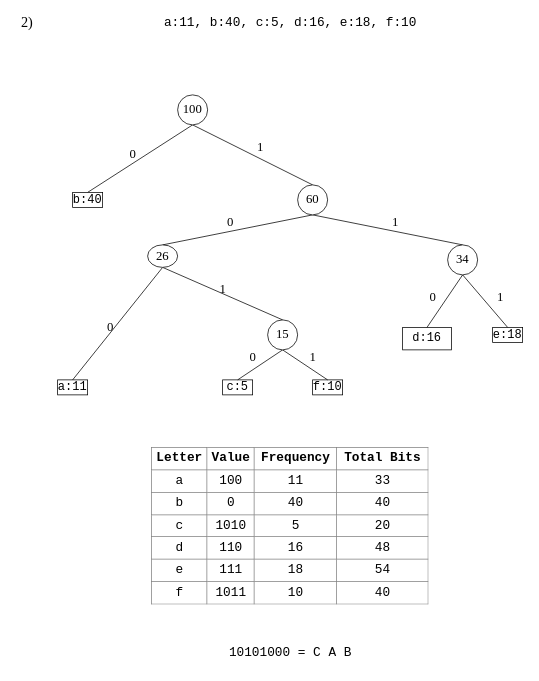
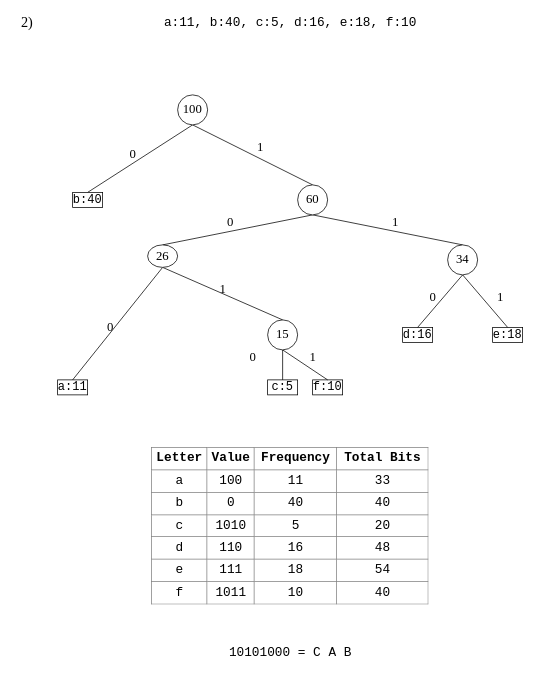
node "d:16": size 49x23 -> 30x15
node "c:5": moved (237, 387) -> (282, 387)
